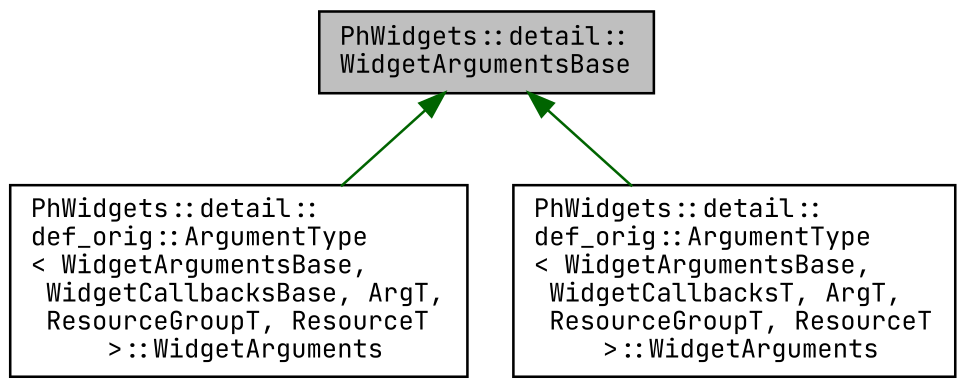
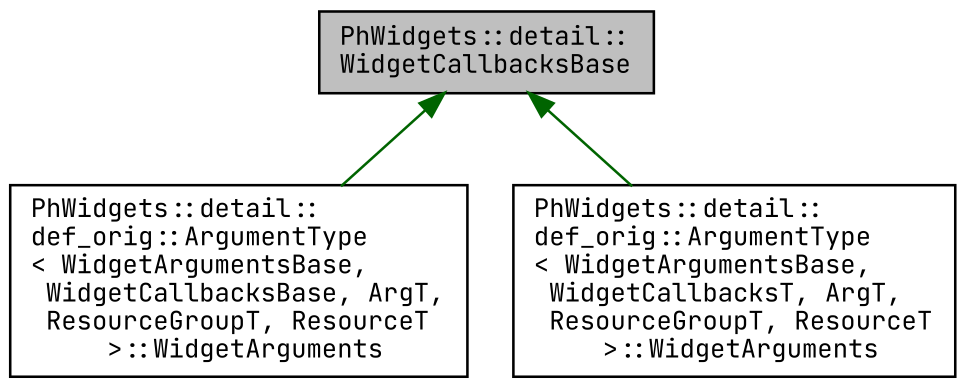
node "PhWidgets::detail:: WidgetArgumentsBase": label "PhWidgets::detail:: WidgetArgumentsBase" -> "PhWidgets::detail:: WidgetCallbacksBase"
